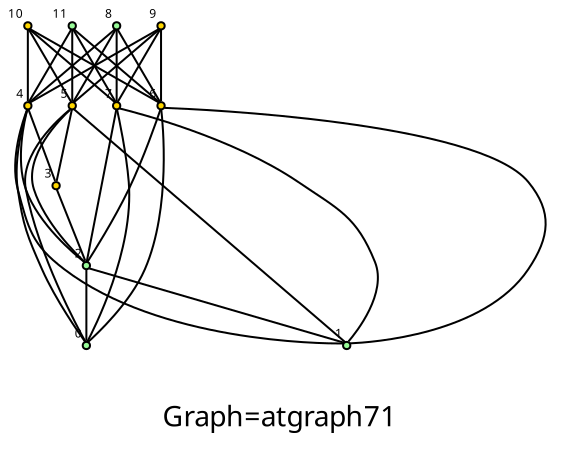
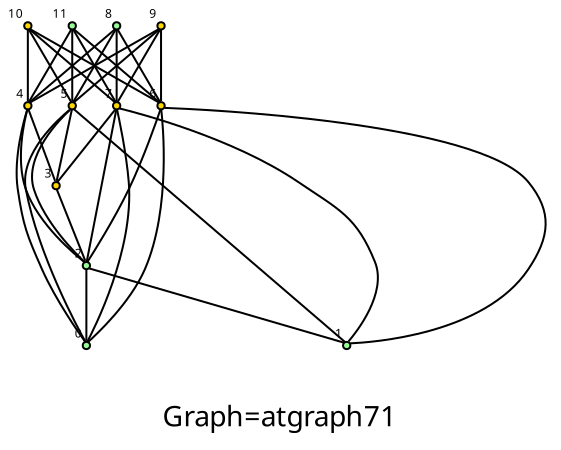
edge "7" -- "3": added
edge "4" -- "1": removed
